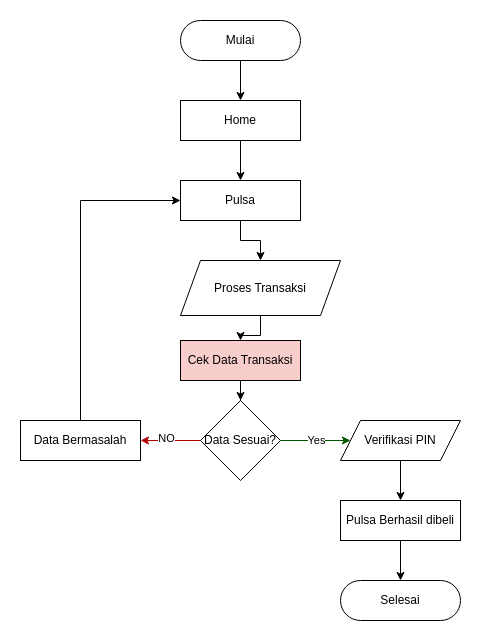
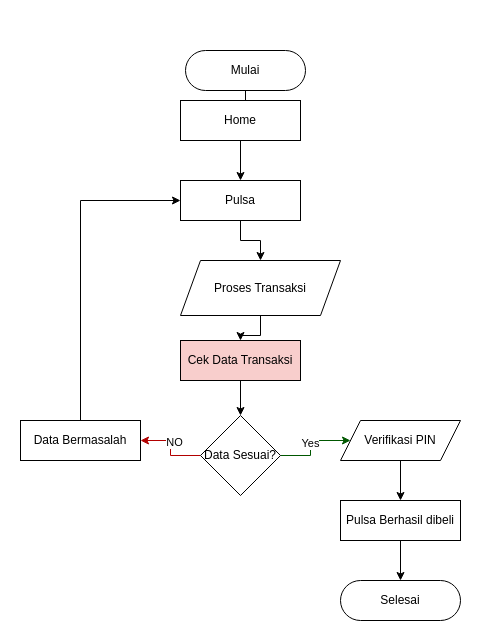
node "Mulai": moved (241, 41) -> (246, 71)
node "Data Sesuai?": moved (241, 441) -> (241, 456)
